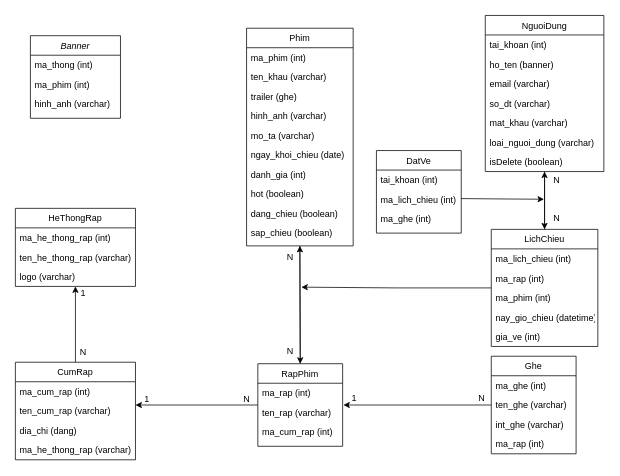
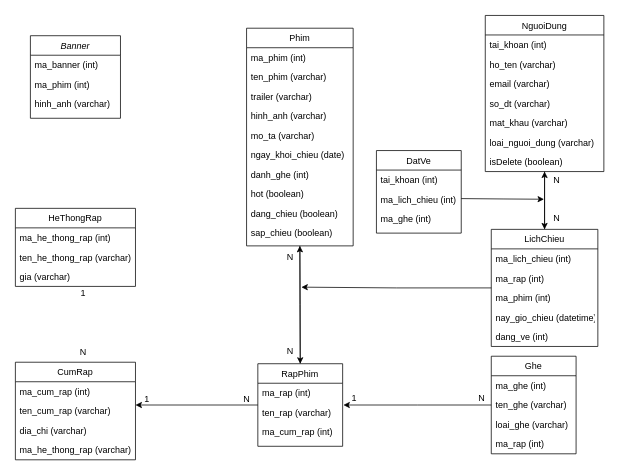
node "ma_thong (int)": label "ma_thong (int)" -> "ma_banner (int)"
node "ho_ten (banner)": label "ho_ten (banner)" -> "ho_ten (varchar)"
node "ten_khau (varchar)": label "ten_khau (varchar)" -> "ten_phim (varchar)"
node "trailer (ghe)": label "trailer (ghe)" -> "trailer (varchar)"
node "danh_gia (int)": label "danh_gia (int)" -> "danh_ghe (int)"
node "logo (varchar)": label "logo (varchar)" -> "gia (varchar)"
edge "CumRap" -> "HeThongRap": removed
node "gia_ve (int)": label "gia_ve (int)" -> "dang_ve (int)"
node "int_ghe (varchar)": label "int_ghe (varchar)" -> "loai_ghe (varchar)"
node "dia_chi (dang)": label "dia_chi (dang)" -> "dia_chi (varchar)"
